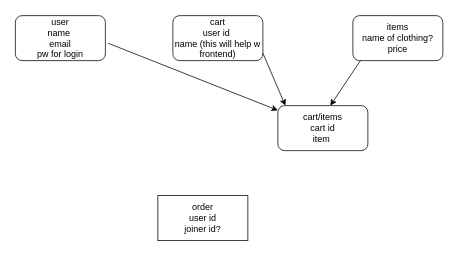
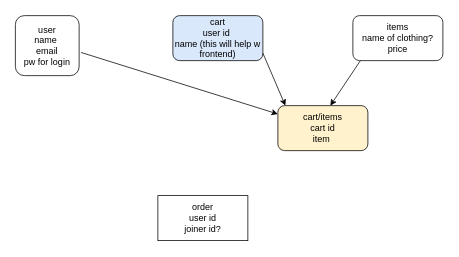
node "user name email pw for login": size 90x45 -> 64x60
node "cart user id name (this will help w frontend)": fillcolor #ffffff -> #dae8fc
node "cart/items cart id item": fillcolor #ffffff -> #fff2cc
